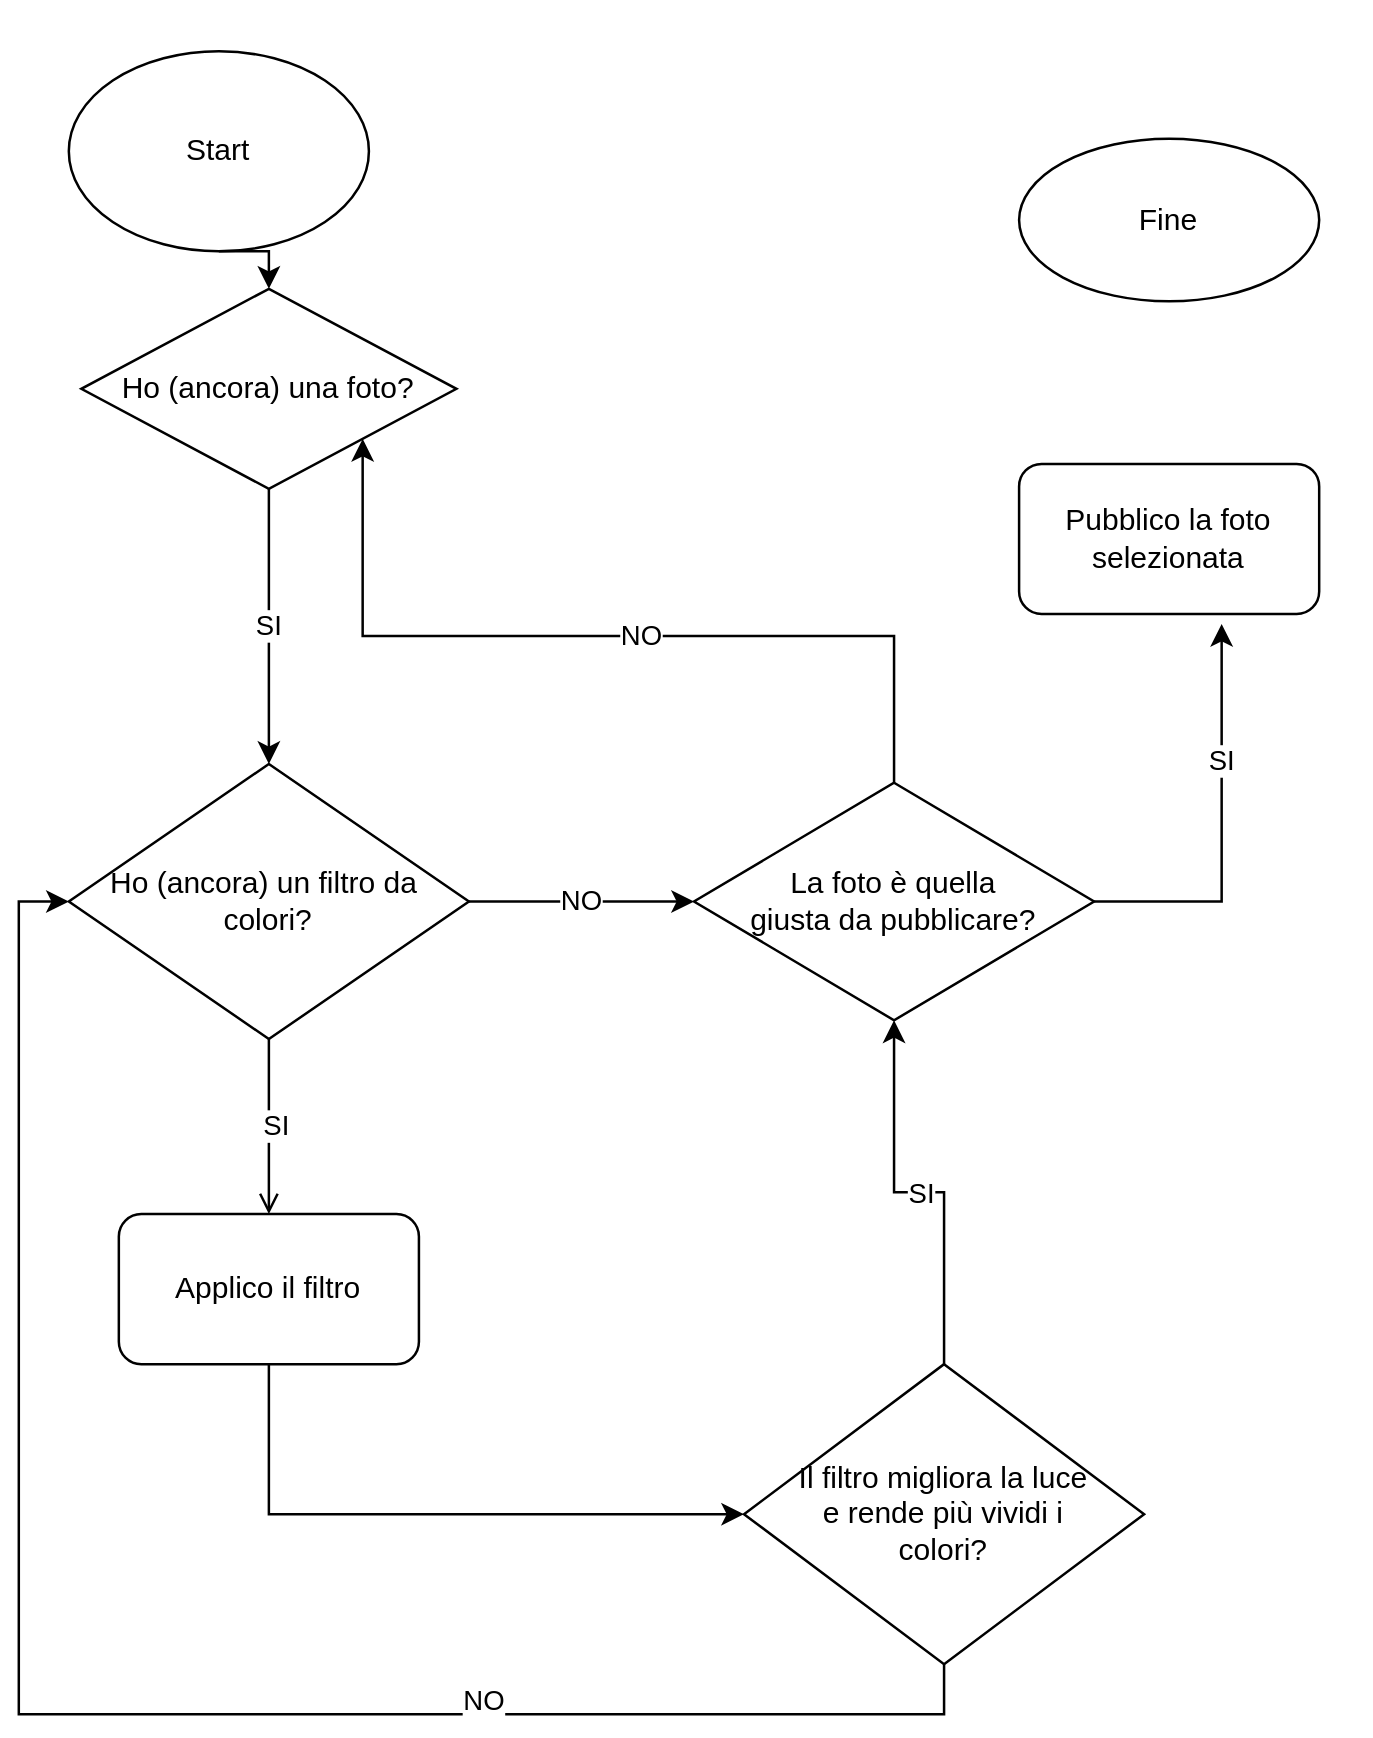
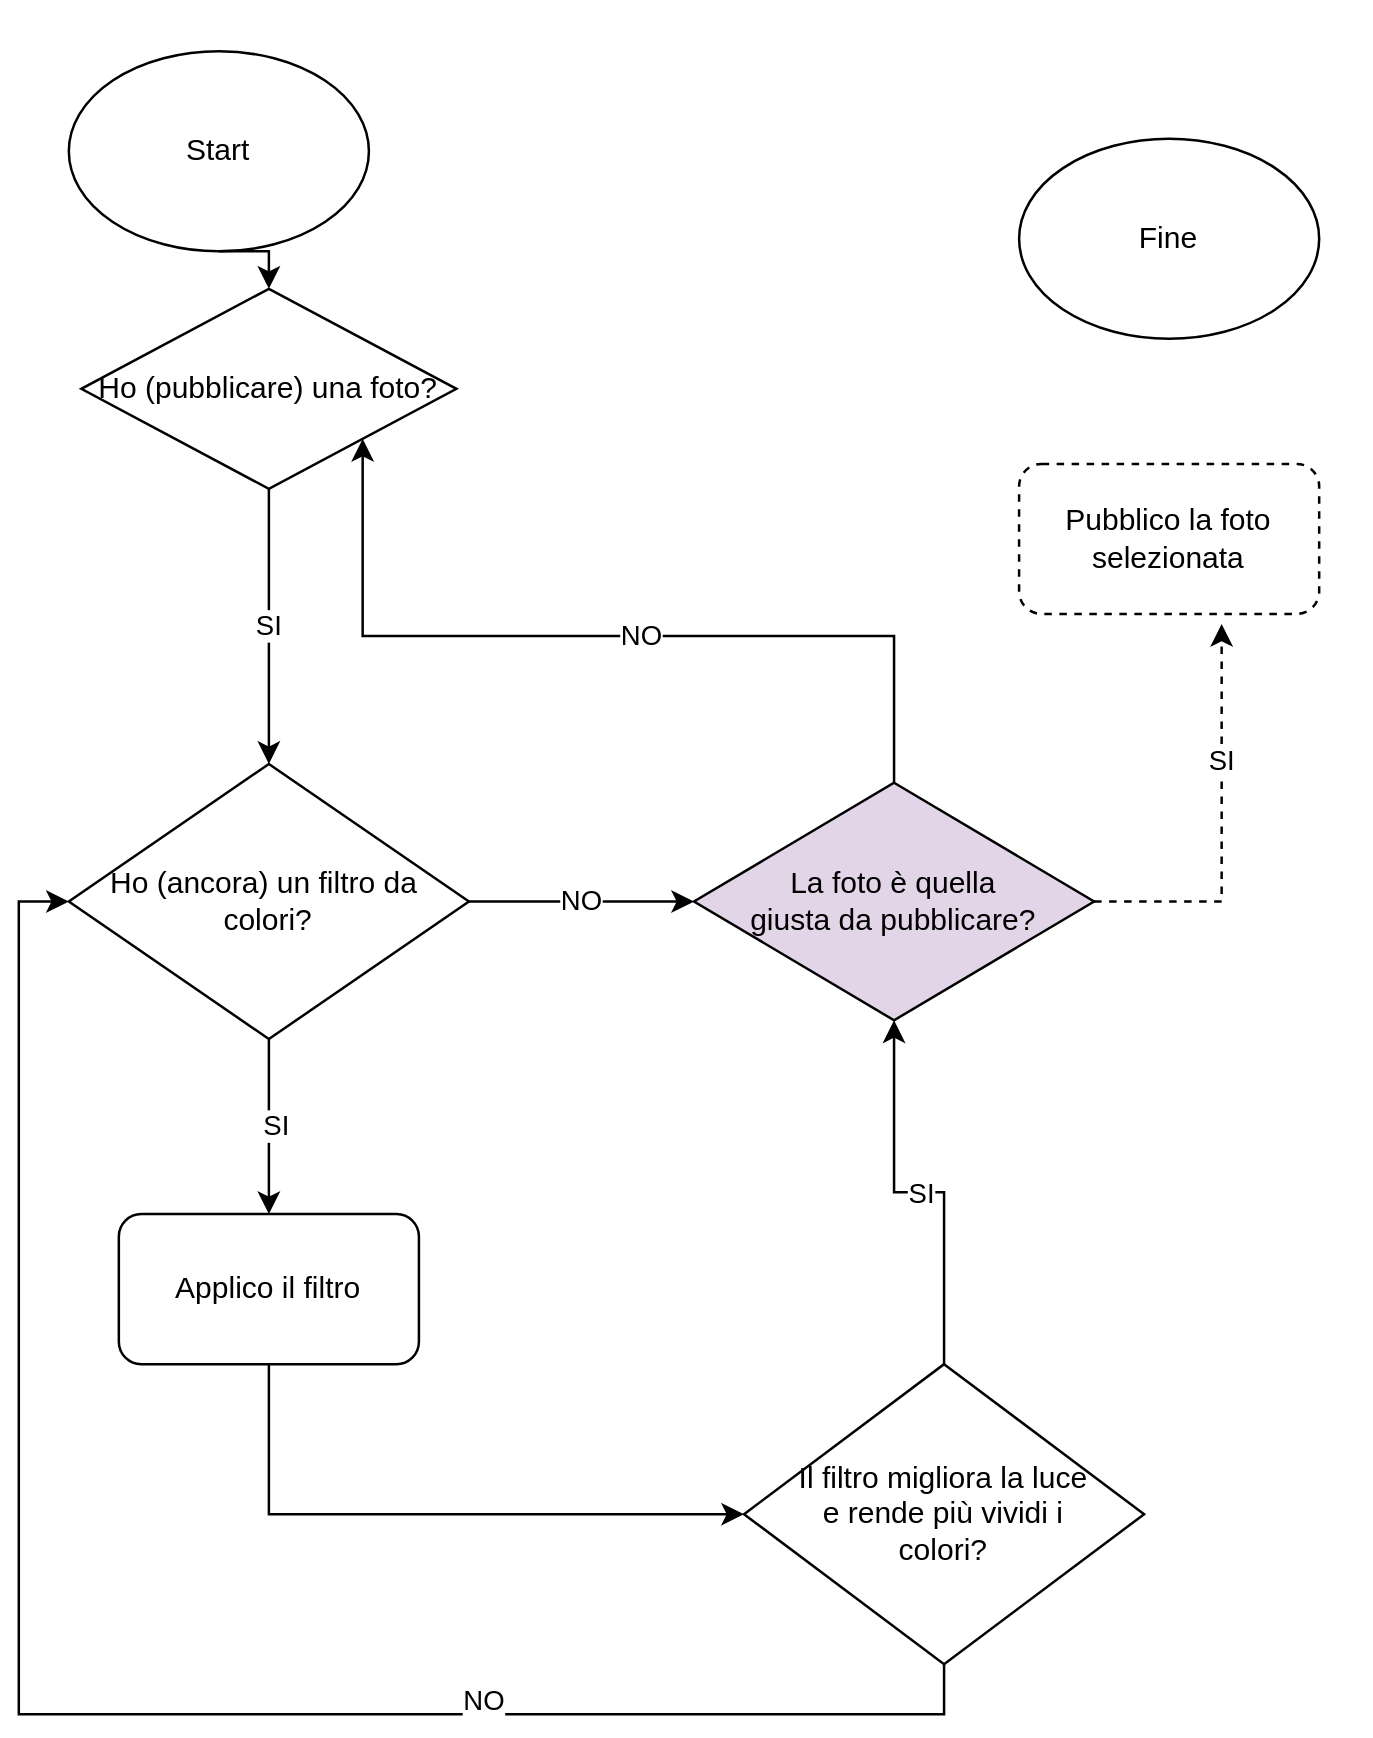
node "Fine": size 300x163 -> 300x200
node "Ho (ancora) una foto?": label "Ho (ancora) una foto?" -> "Ho (pubblicare) una foto?"
node "Pubblico la foto selezionata": style solid -> dashed
edge "La foto è quella giusta da pubblicare?" -> "Pubblico la foto selezionata": style solid -> dashed
node "La foto è quella giusta da pubblicare?": fillcolor #ffffff -> #e1d5e7
edge "Ho (ancora) un filtro da colori?" -> "Applico il filtro": arrowhead open -> classic
